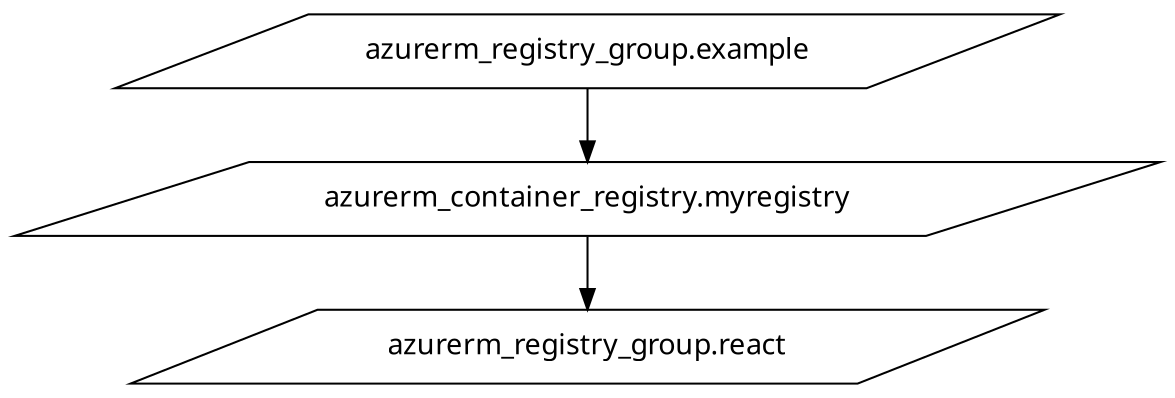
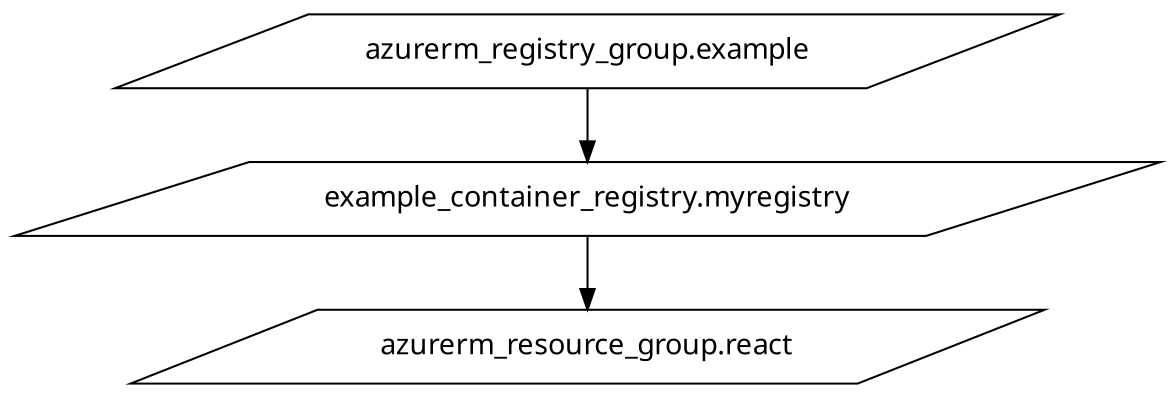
node "azurerm_container_registry.myregistry": label "azurerm_container_registry.myregistry" -> "example_container_registry.myregistry"
node "azurerm_registry_group.react": label "azurerm_registry_group.react" -> "azurerm_resource_group.react"
